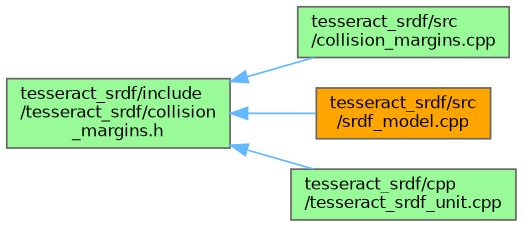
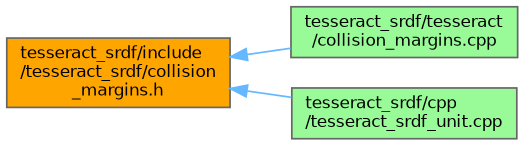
node "tesseract_srdf/src /collision_margins.cpp": label "tesseract_srdf/src /collision_margins.cpp" -> "tesseract_srdf/tesseract /collision_margins.cpp"
node "tesseract_srdf/include /tesseract_srdf/collision _margins.h": fillcolor palegreen -> orange
node "tesseract_srdf/src /srdf_model.cpp": removed
